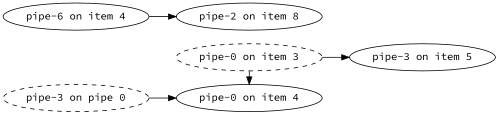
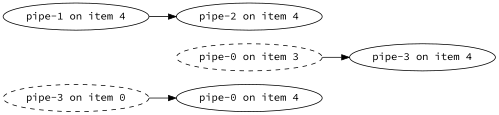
node "pipe-6 on item 4": label "pipe-6 on item 4" -> "pipe-1 on item 4"
node "pipe-2 on item 8": label "pipe-2 on item 8" -> "pipe-2 on item 4"
node "pipe-3 on item 5": label "pipe-3 on item 5" -> "pipe-3 on item 4"
edge "pipe-0 on item 3" -> "pipe-0 on item 4": removed
node "pipe-3 on pipe 0": label "pipe-3 on pipe 0" -> "pipe-3 on item 0"
